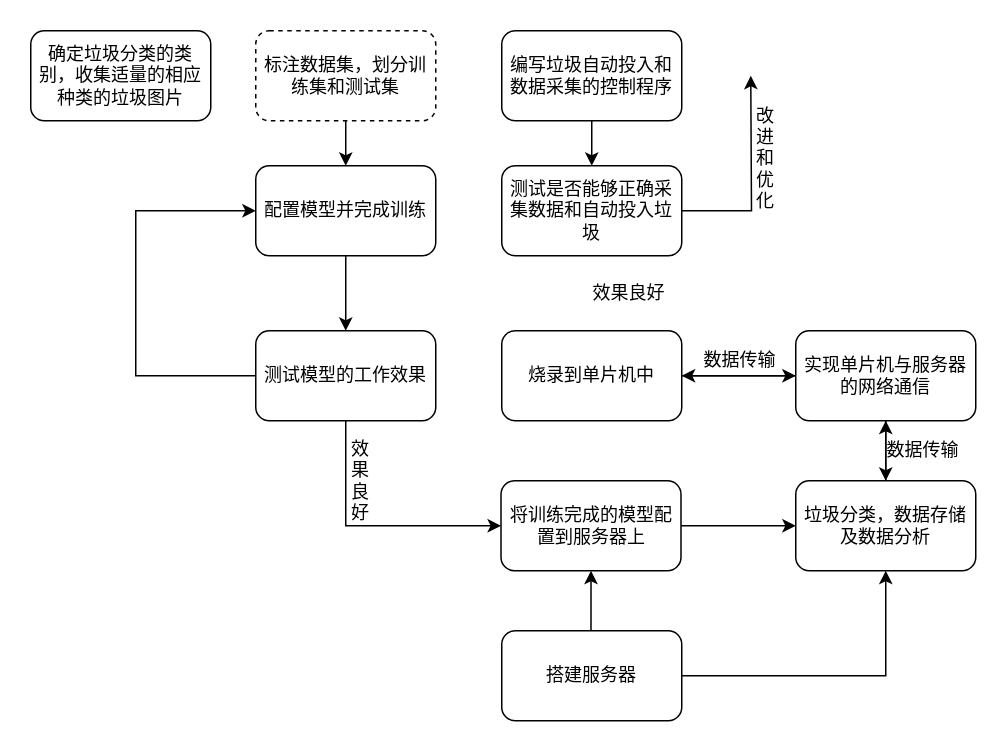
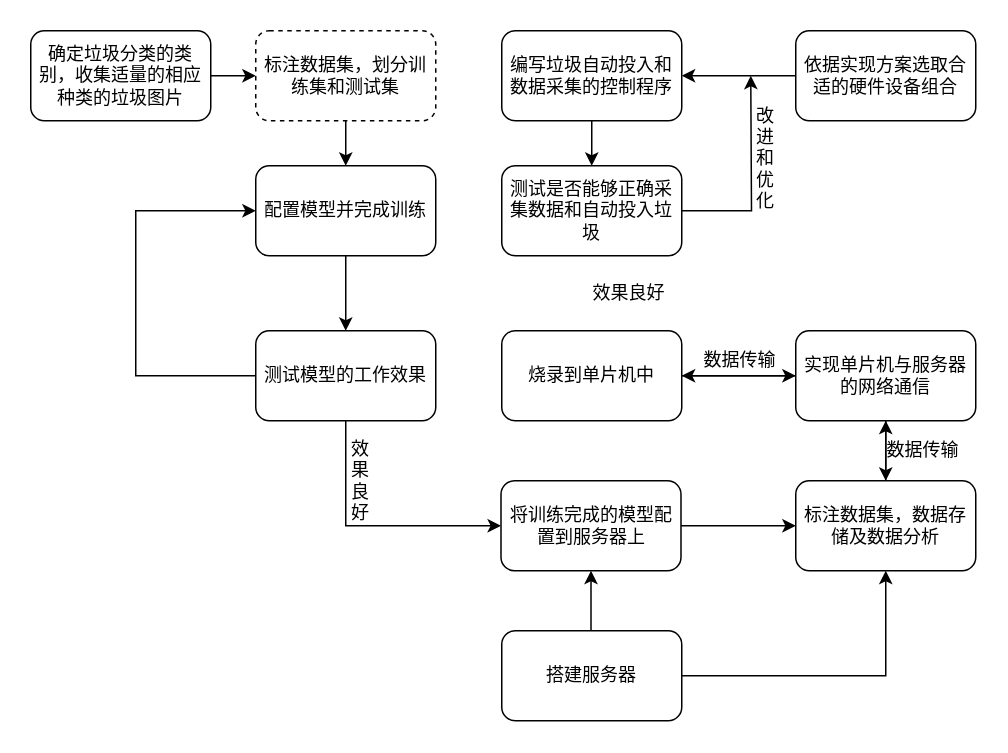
edge "确定垃圾分类的类别，收集适量的相应种类的垃圾图片" -> "标注数据集，划分训练集和测试集": added
edge "依据实现方案选取合适的硬件设备组合" -> "编写垃圾自动投入和数据采集的控制程序": added
node "依据实现方案选取合适的硬件设备组合": added
node "垃圾分类，数据存储及数据分析": label "垃圾分类，数据存储及数据分析" -> "标注数据集，数据存储及数据分析"
